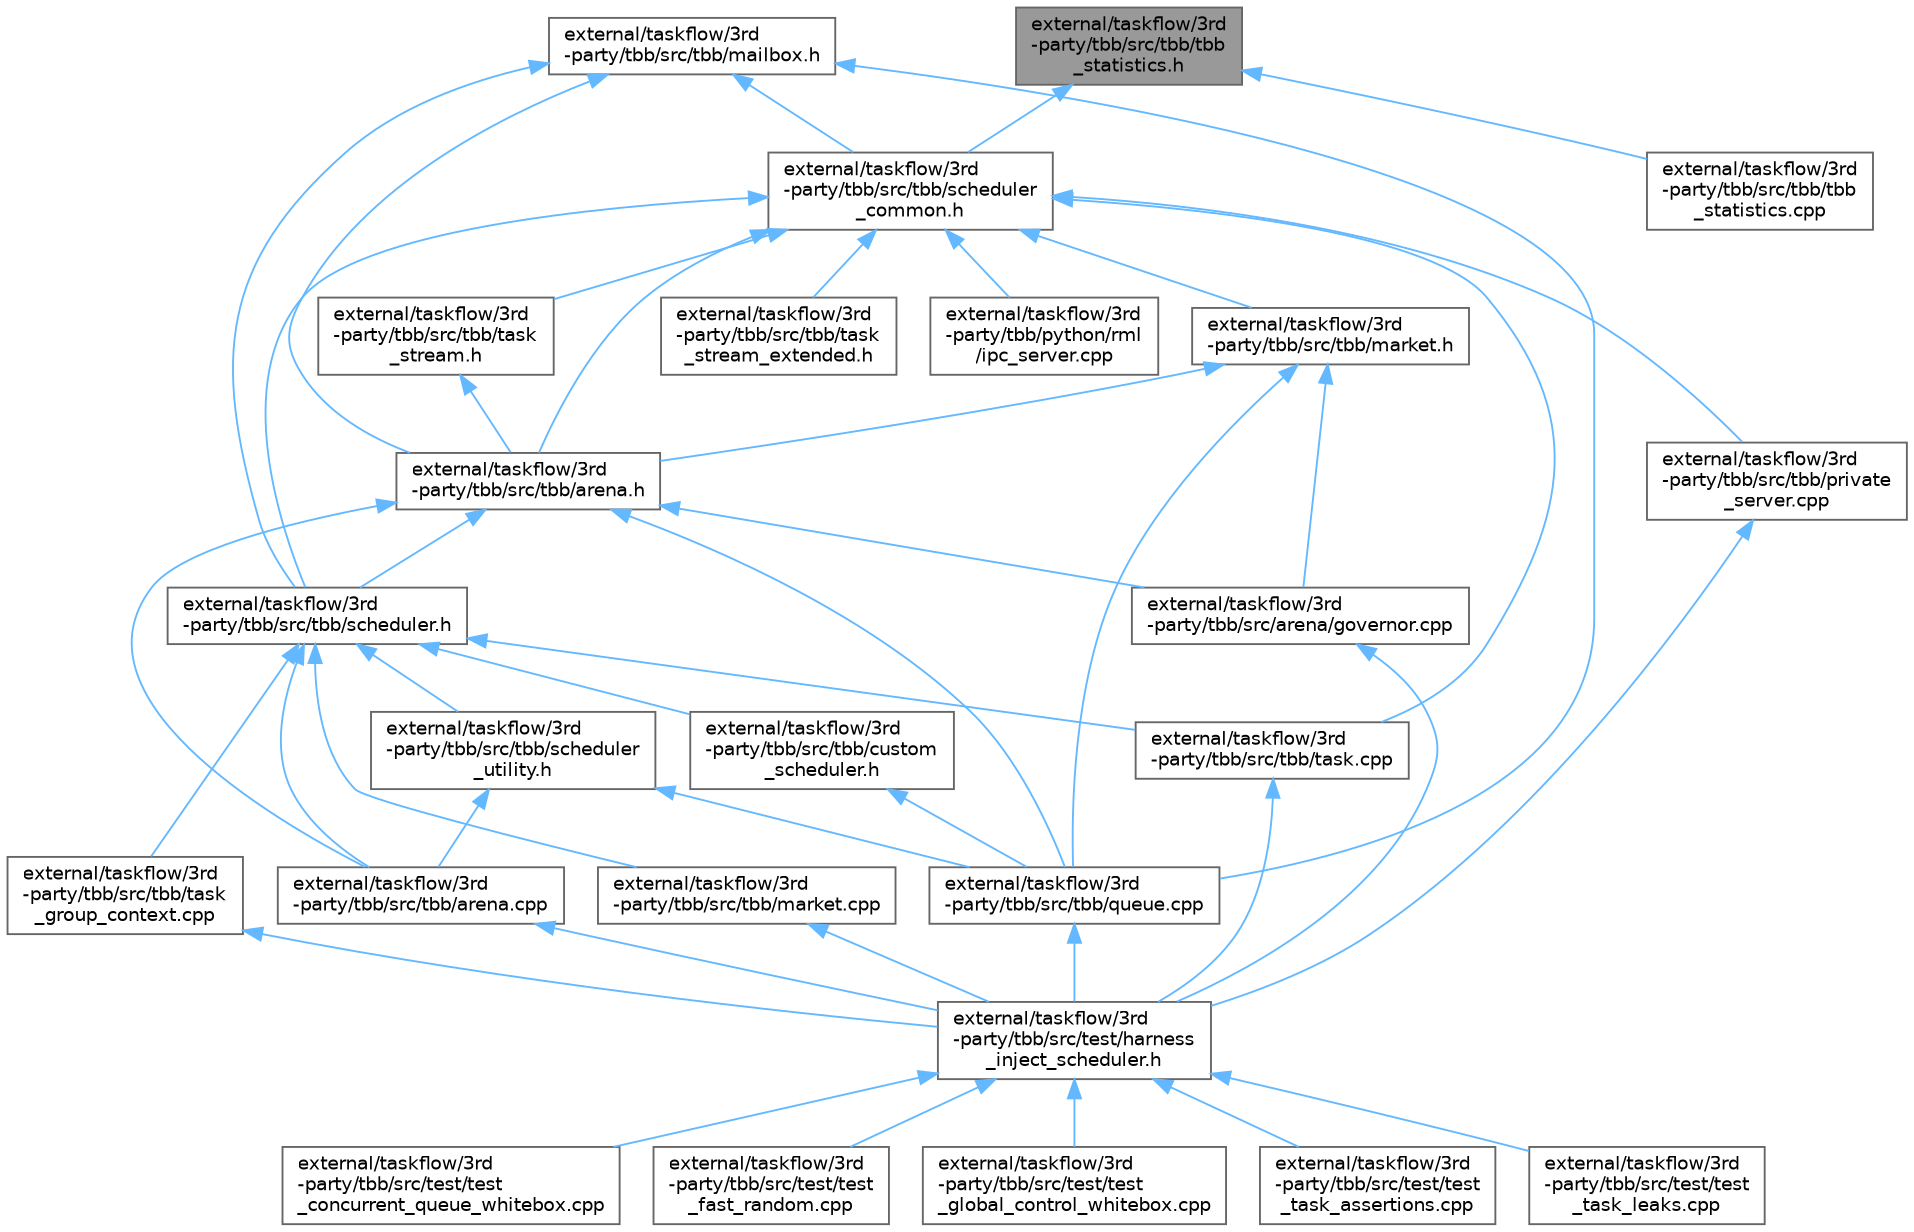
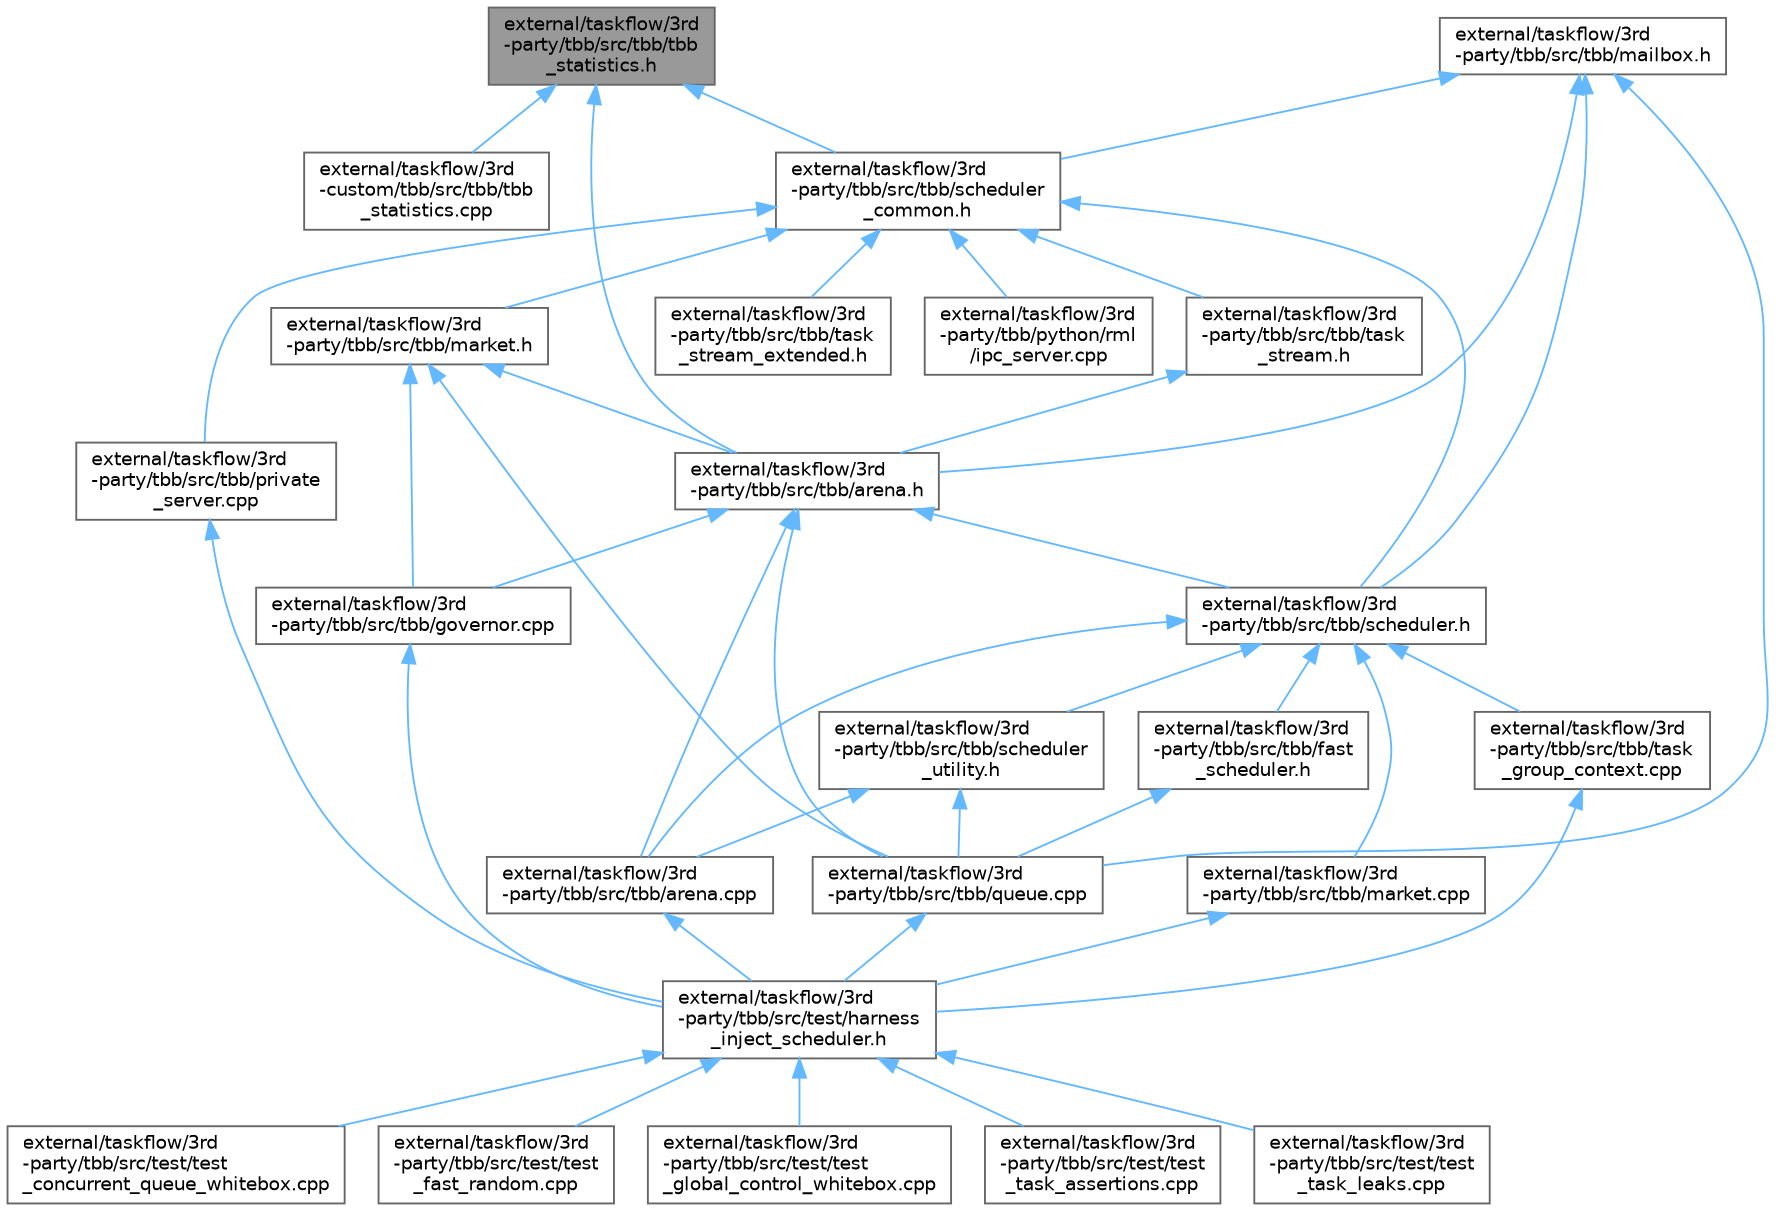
node "external/taskflow/3rd -party/tbb/src/tbb/tbb _statistics.cpp": label "external/taskflow/3rd -party/tbb/src/tbb/tbb _statistics.cpp" -> "external/taskflow/3rd -custom/tbb/src/tbb/tbb _statistics.cpp"
edge "external/taskflow/3rd -party/tbb/src/tbb/arena.h" -> "external/taskflow/3rd -party/tbb/src/tbb/scheduler _common.h": now "external/taskflow/3rd -party/tbb/src/tbb/arena.h" -> "external/taskflow/3rd -party/tbb/src/tbb/tbb _statistics.h"
node "external/taskflow/3rd -party/tbb/src/arena/governor.cpp": label "external/taskflow/3rd -party/tbb/src/arena/governor.cpp" -> "external/taskflow/3rd -party/tbb/src/tbb/governor.cpp"
node "external/taskflow/3rd -party/tbb/src/tbb/custom _scheduler.h": label "external/taskflow/3rd -party/tbb/src/tbb/custom _scheduler.h" -> "external/taskflow/3rd -party/tbb/src/tbb/fast _scheduler.h"
node "external/taskflow/3rd -party/tbb/src/tbb/task.cpp": removed
